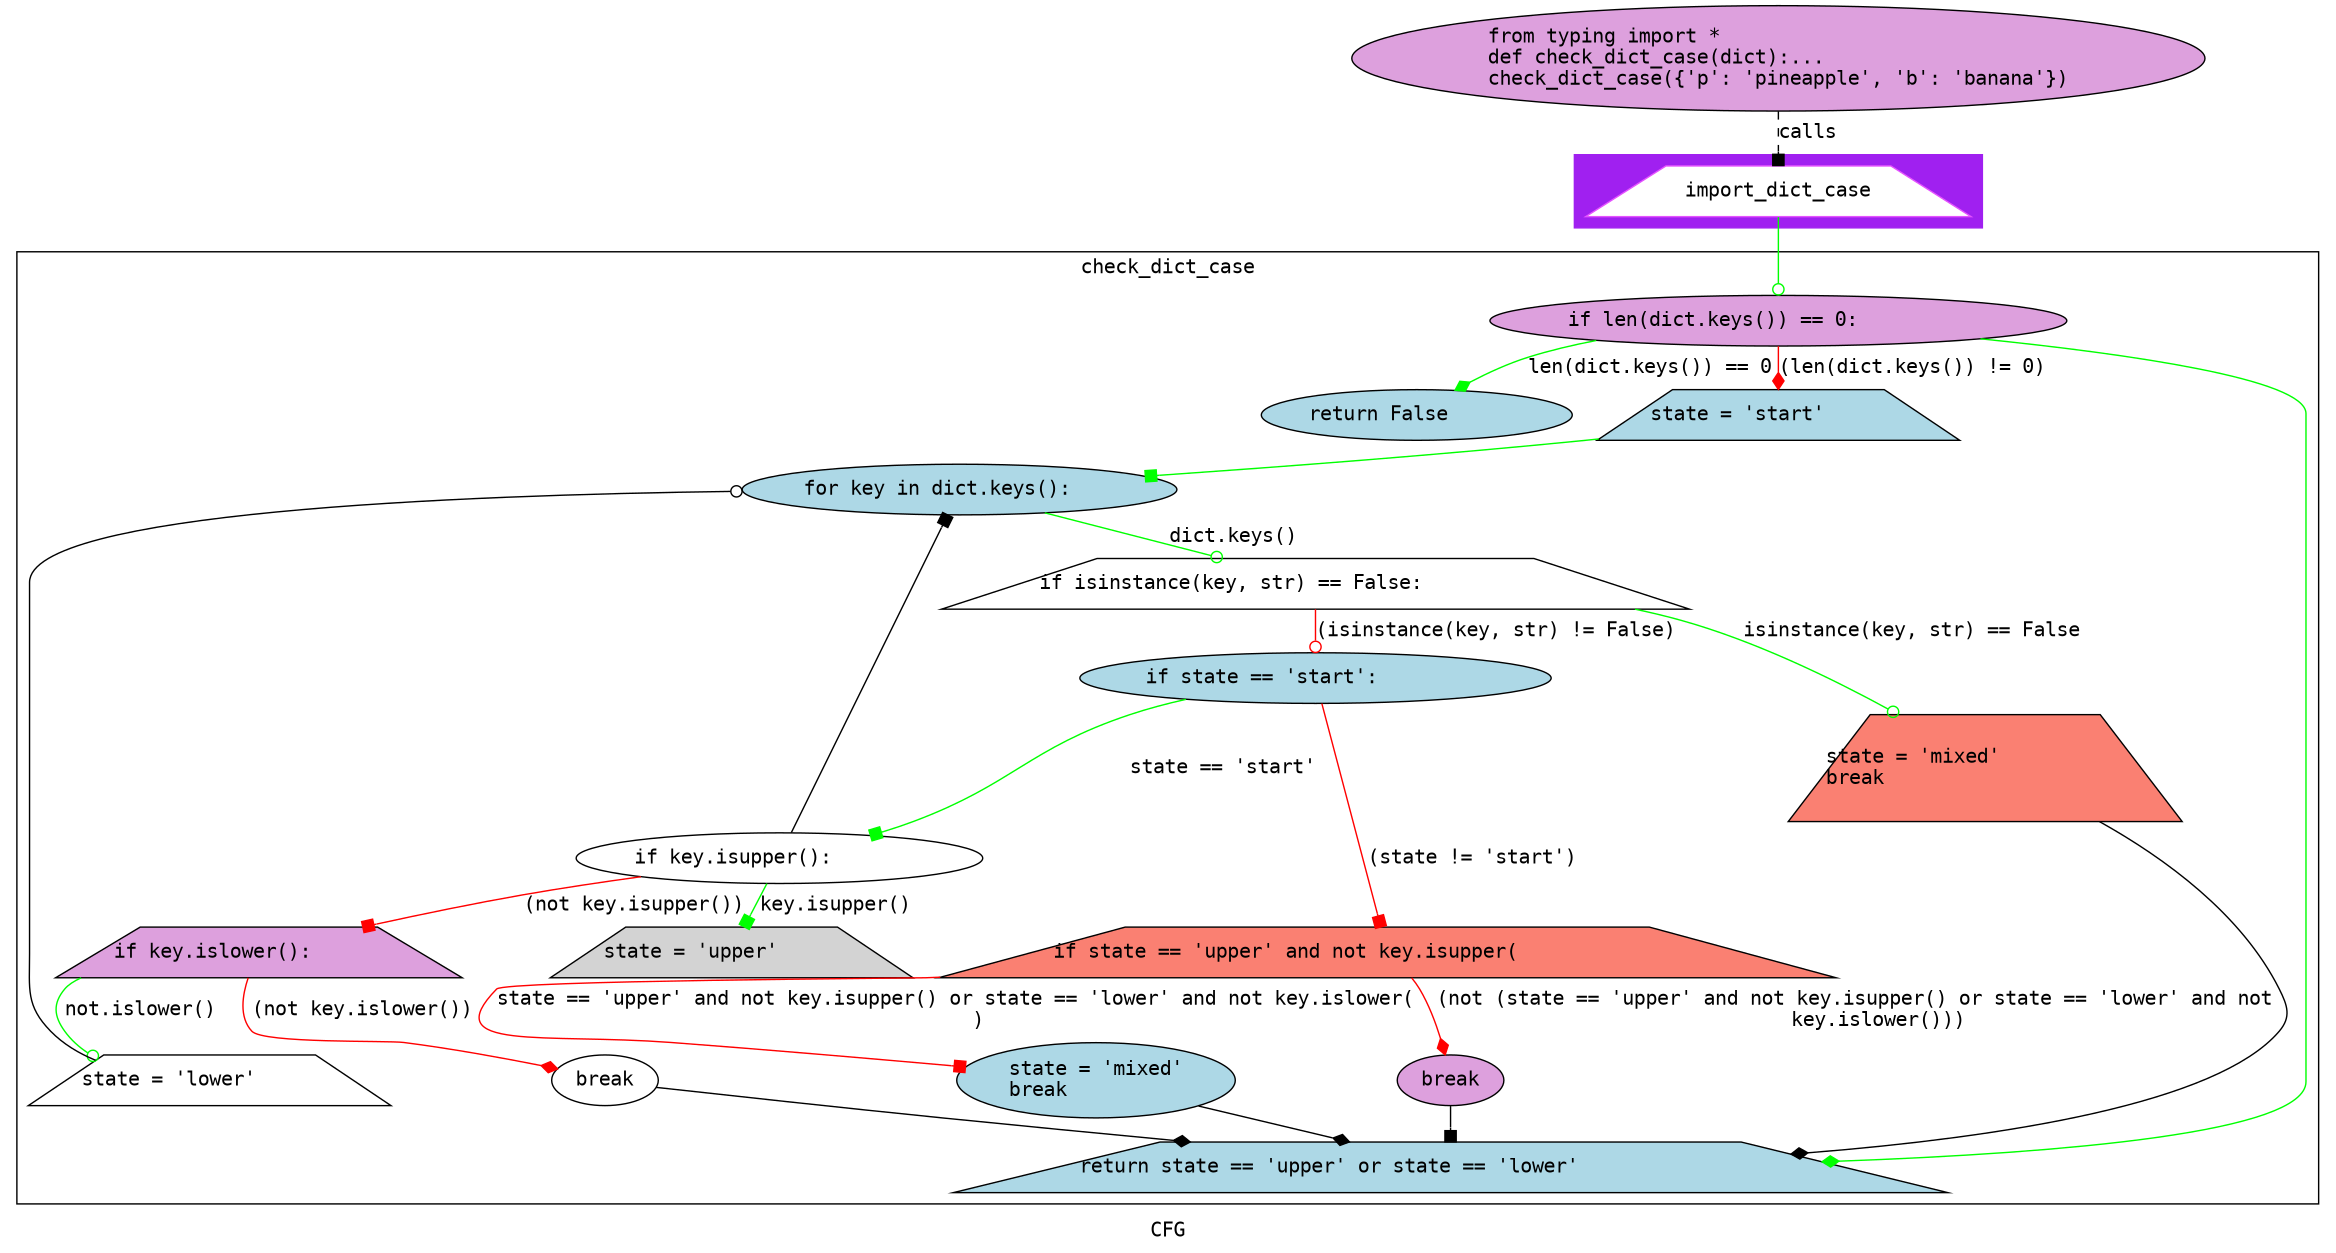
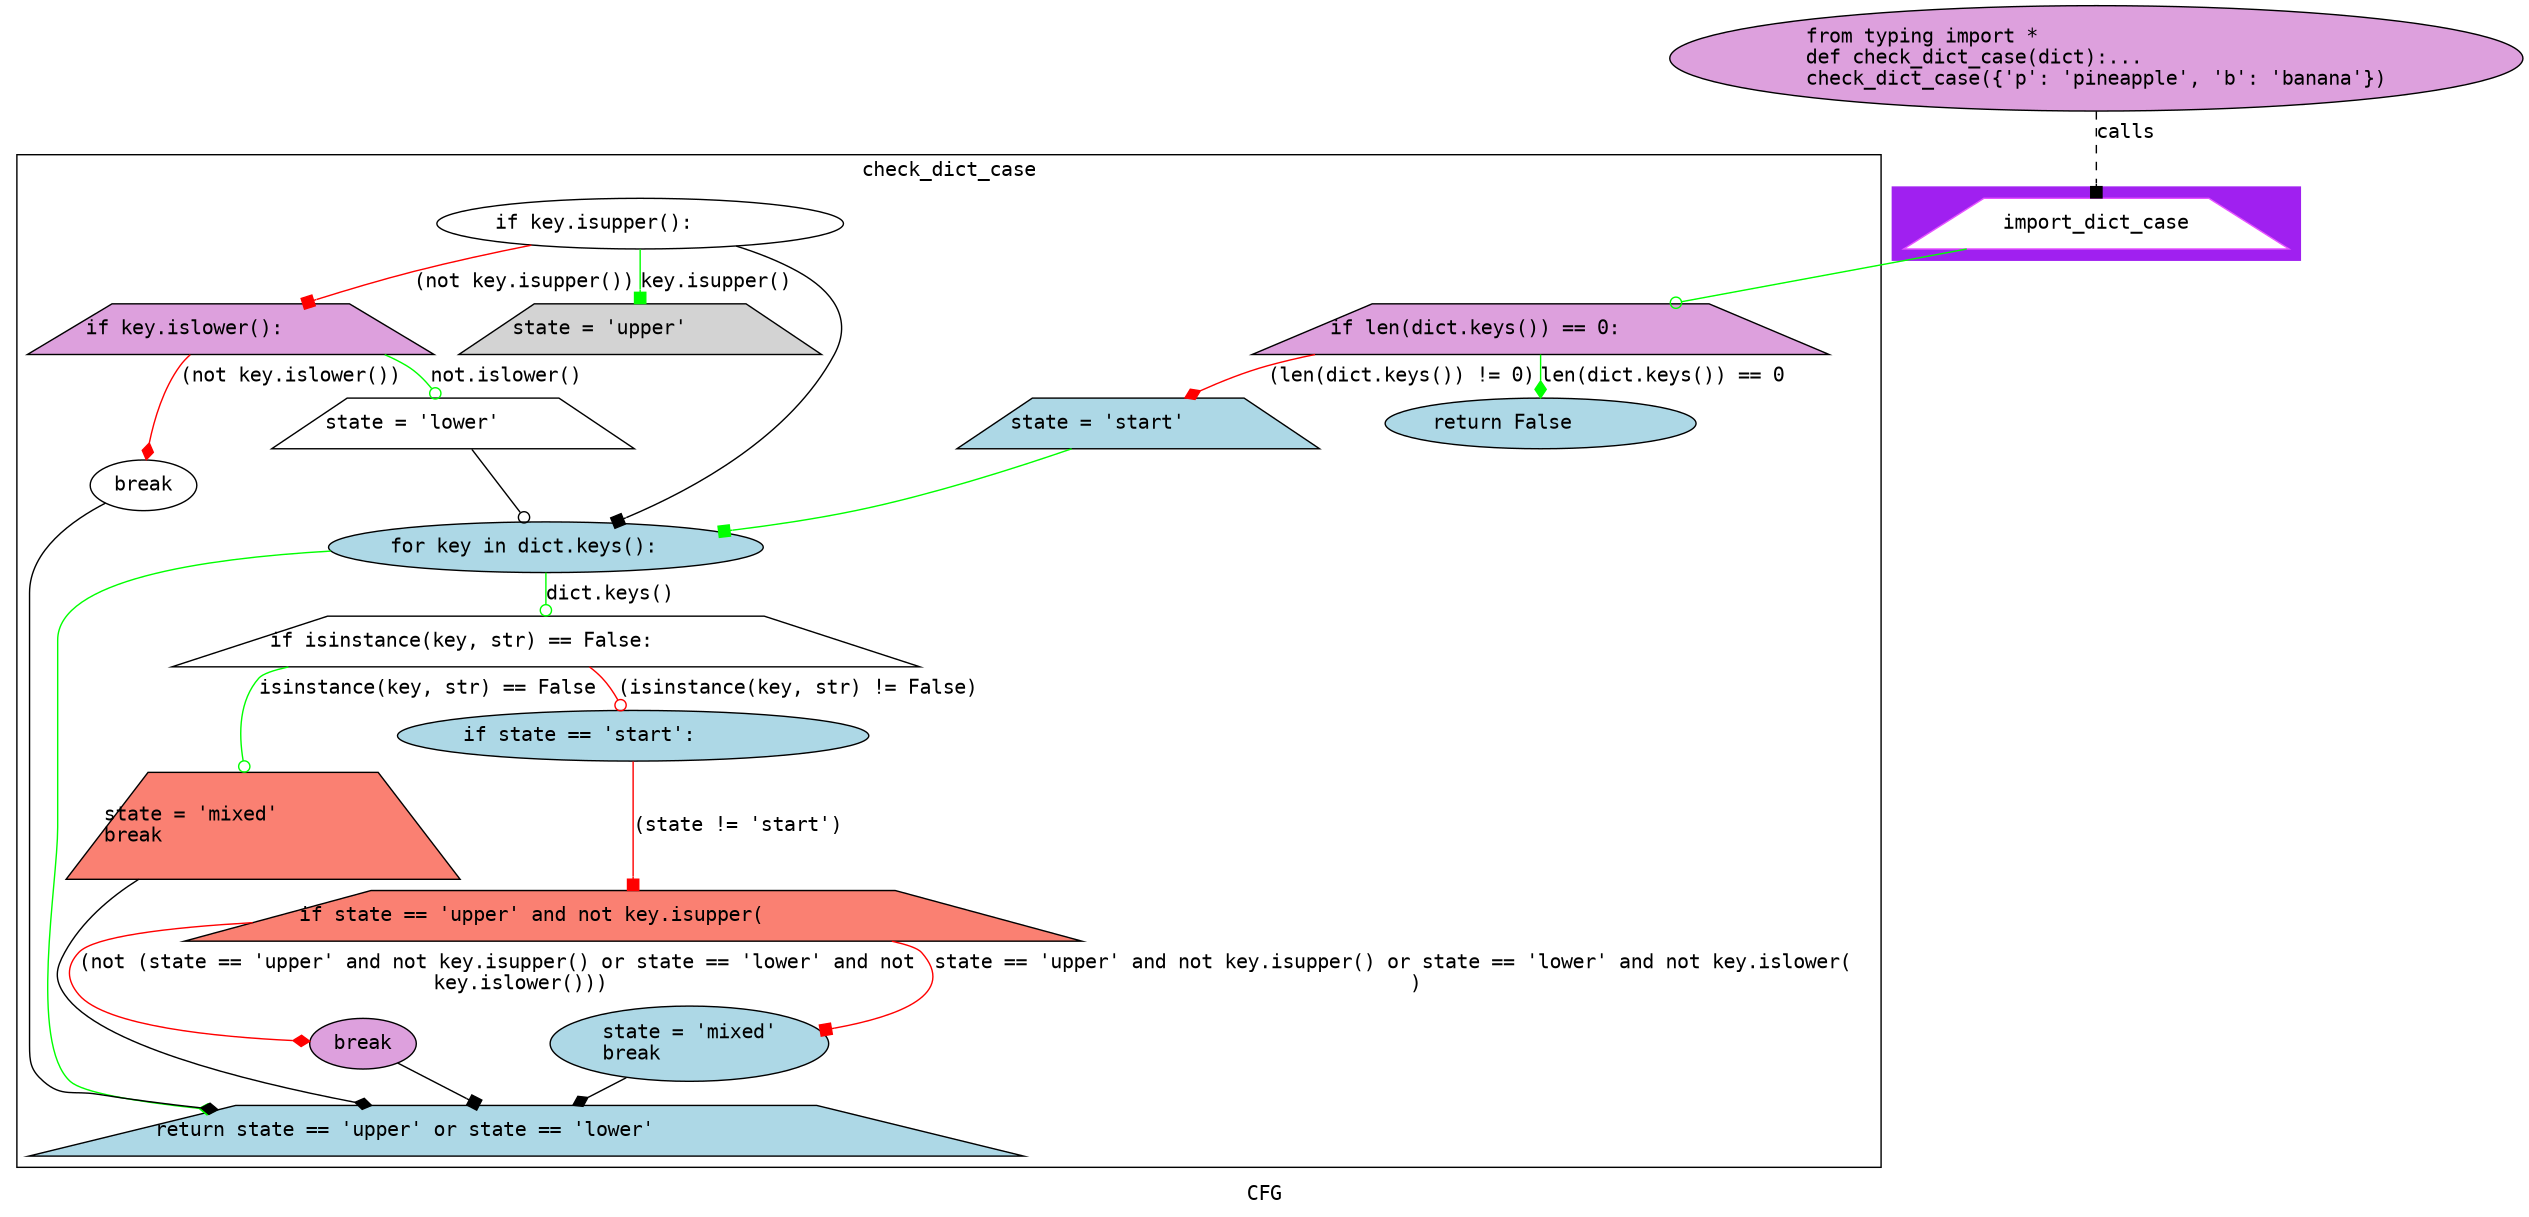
node "if len(dict.keys()) == 0:": shape ellipse -> trapezium
edge "if state == 'start':" -> "if key.isupper():": removed, label "state == 'start'"
edge "if len(dict.keys()) == 0:" -> "return state == 'upper' or state == 'lower'": now "for key in dict.keys():" -> "return state == 'upper' or state == 'lower'"
